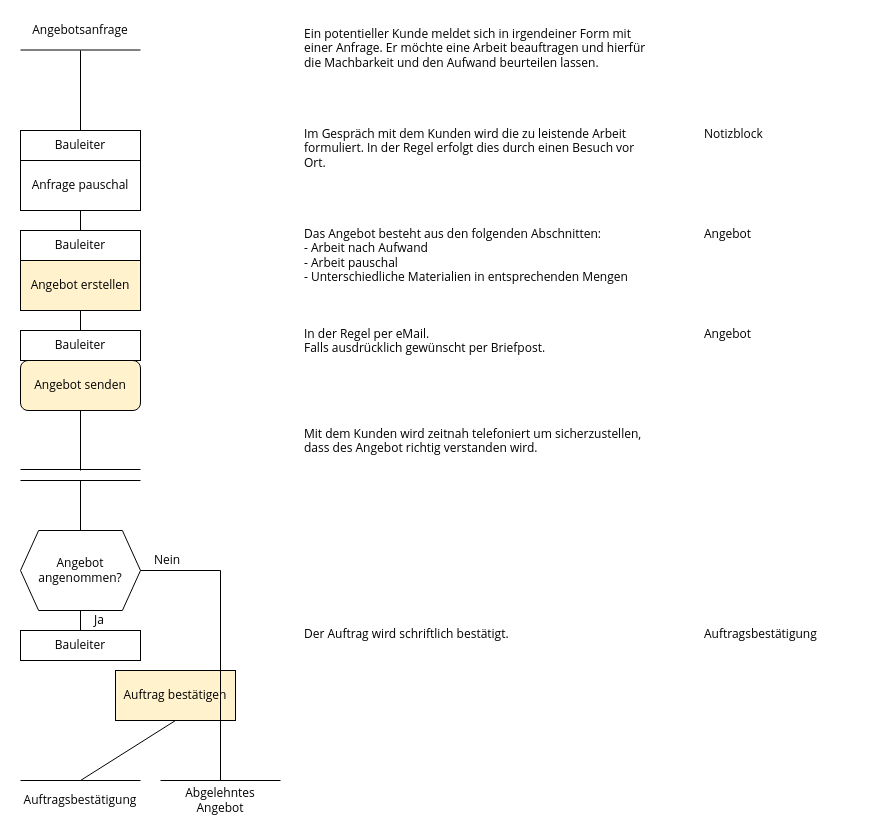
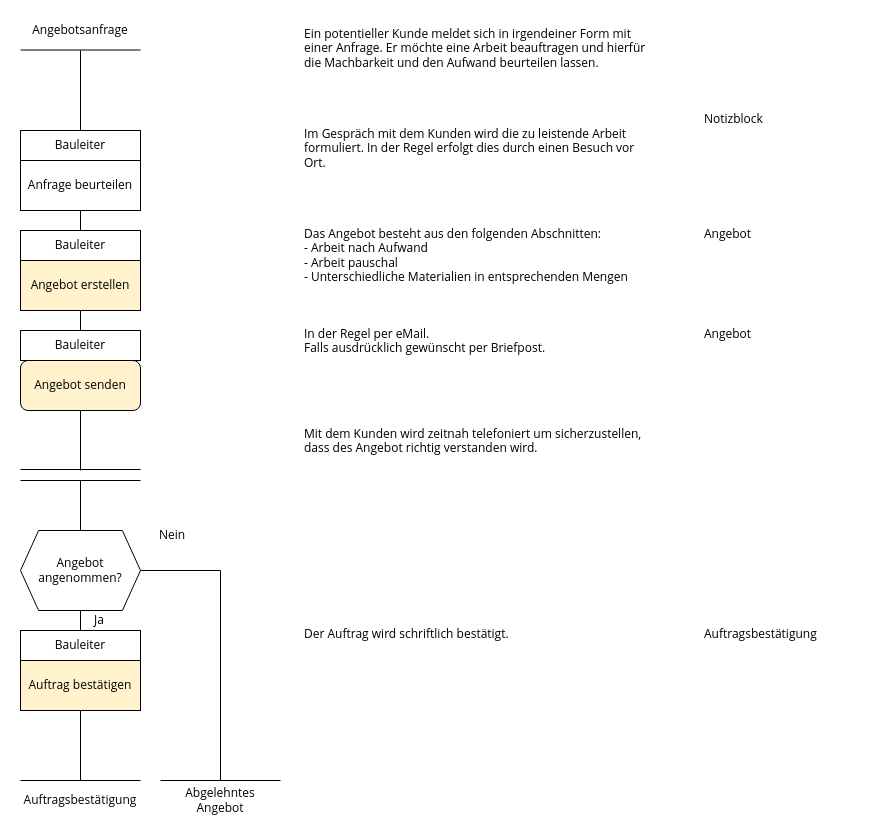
node "Notizblock": moved (781, 171) -> (781, 156)
node "Anfrage pauschal": label "Anfrage pauschal" -> "Anfrage beurteilen"
node "Nein": moved (186, 561) -> (191, 536)
node "Auftrag bestätigen": moved (176, 696) -> (81, 686)
